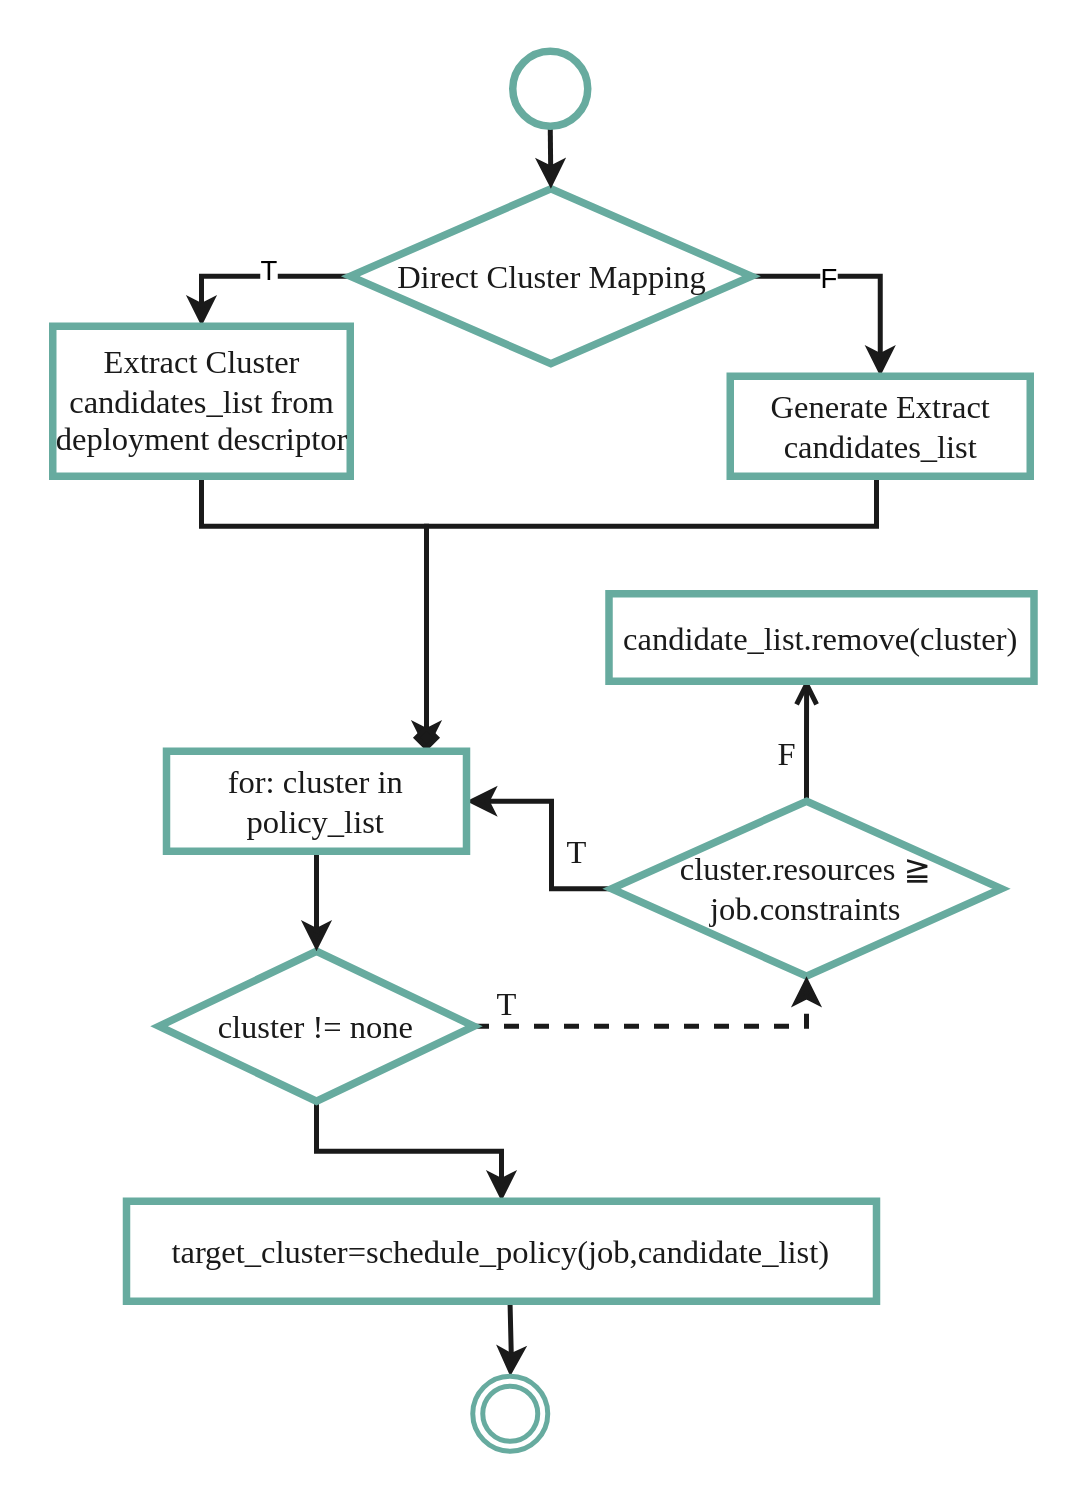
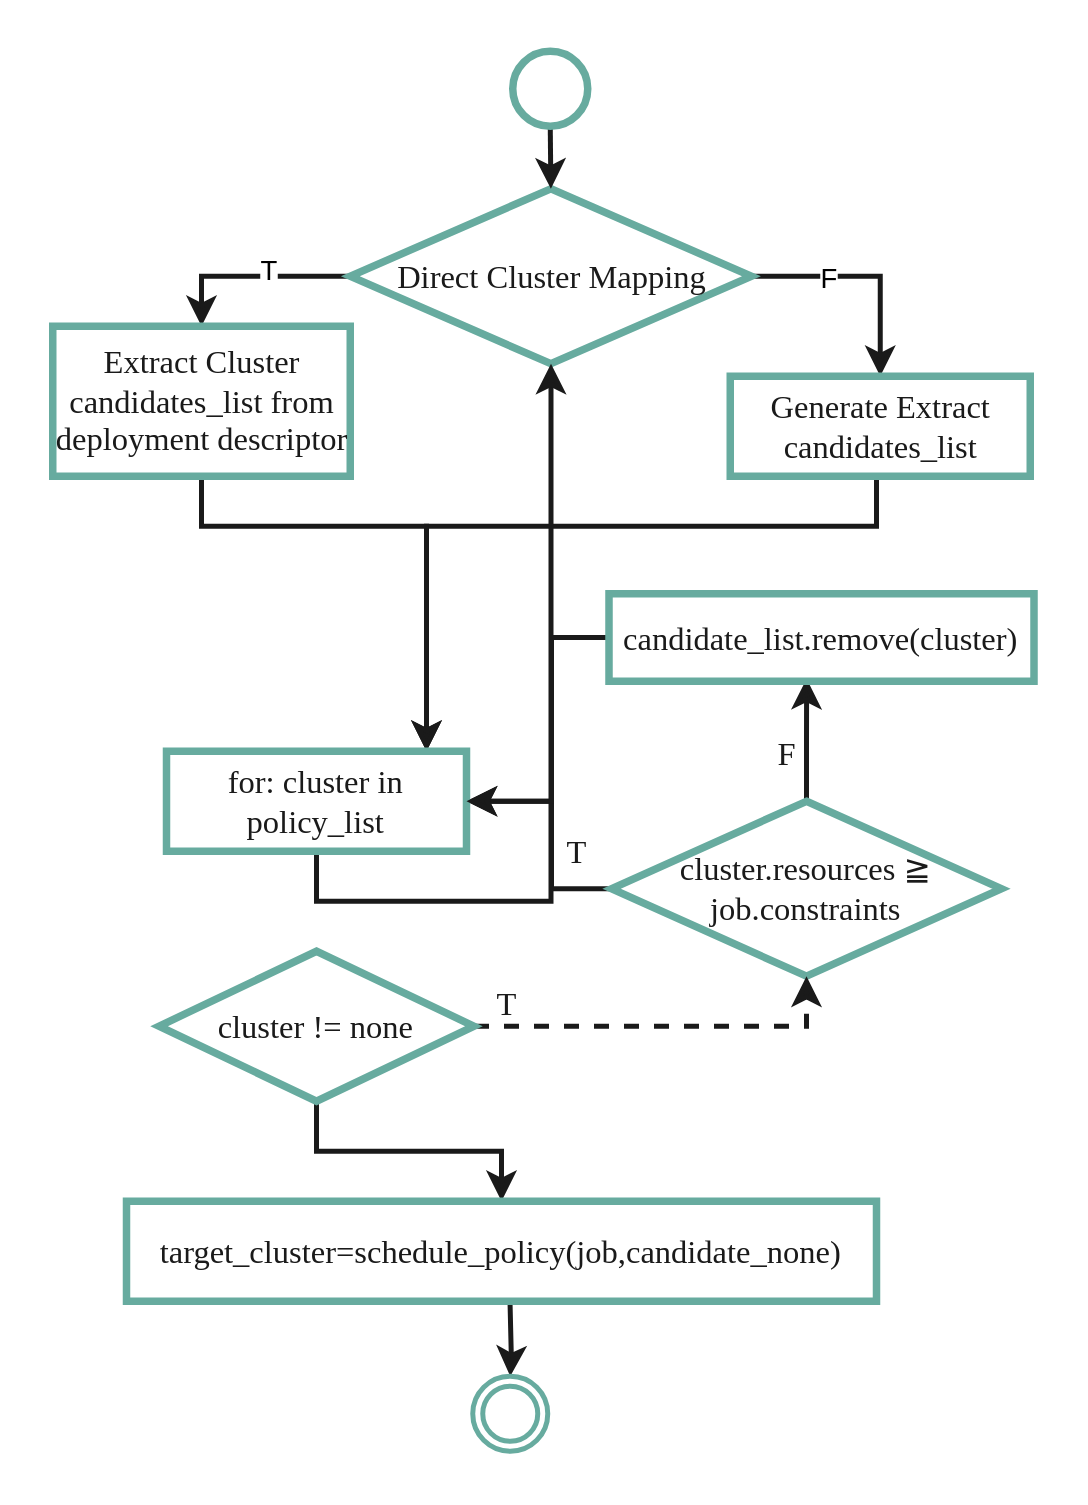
edge "Generate Extract candidates_list" -> "for: cluster in policy_list": arrowhead diamond -> classic
edge "candidate_list.remove(cluster)" -> "for: cluster in policy_list": added
edge "cluster.resources ≧ job.constraints" -> "candidate_list.remove(cluster)": arrowhead open -> classic
edge "for: cluster in policy_list" -> "cluster != none": now "for: cluster in policy_list" -> "Direct Cluster Mapping"
node "target_cluster=schedule_policy(job,candidate_list)": label "target_cluster=schedule_policy(job,candidate_list)" -> "target_cluster=schedule_policy(job,candidate_none)"
